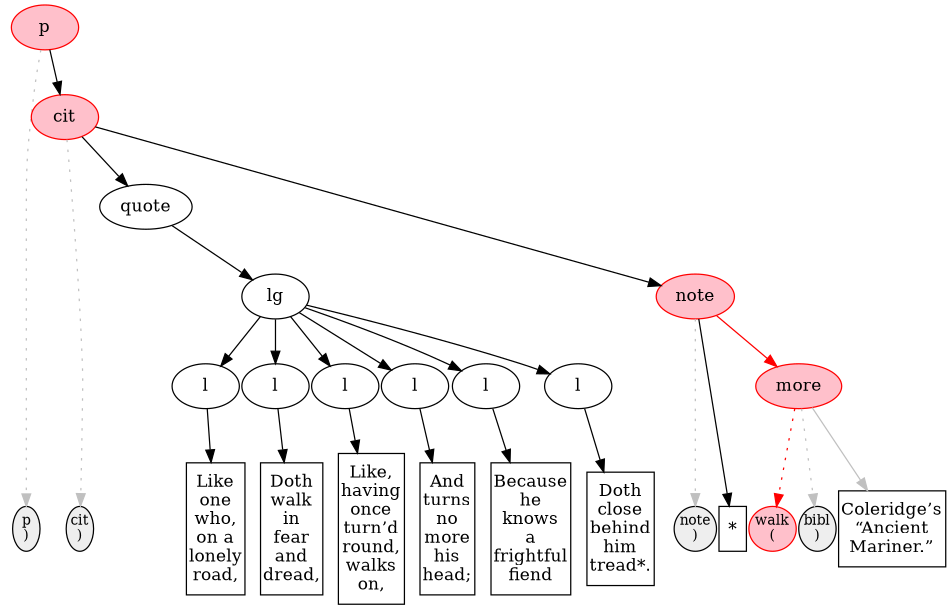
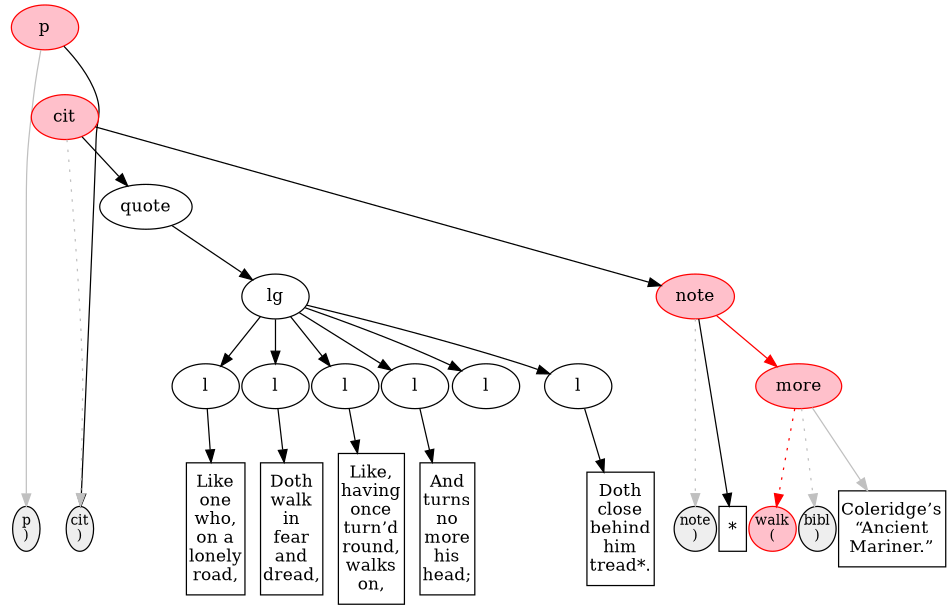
edge "p" -> "cit": now "p" -> "cit )"
edge "p" -> "p )": style dotted -> solid
node "Because he knows a frightful fiend": removed
